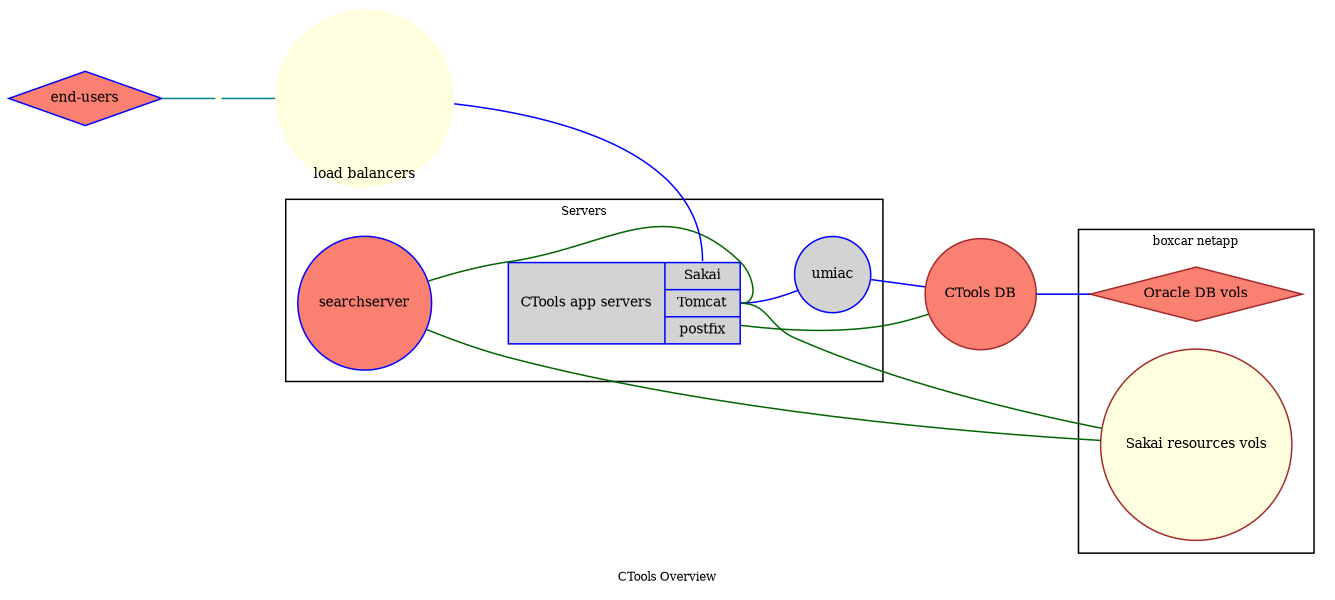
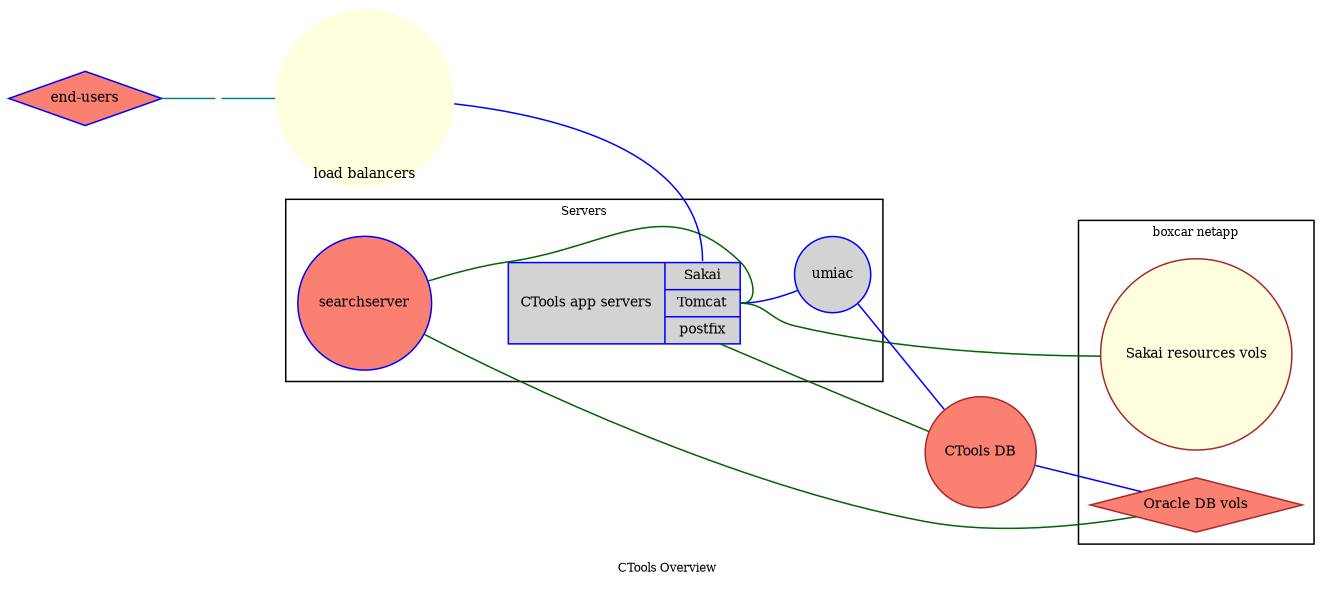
edge "searchserver" -- "Sakai resources vols": now "searchserver" -- "Oracle DB vols"
